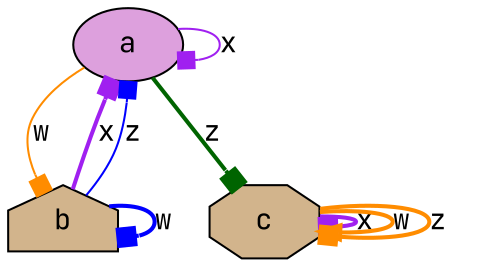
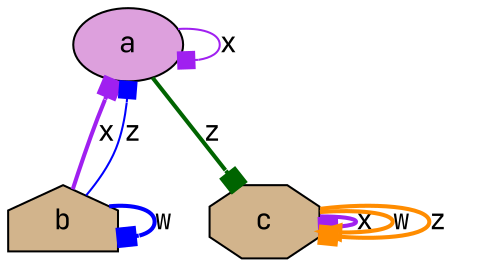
edge "a" -> "b": removed, label "w"
